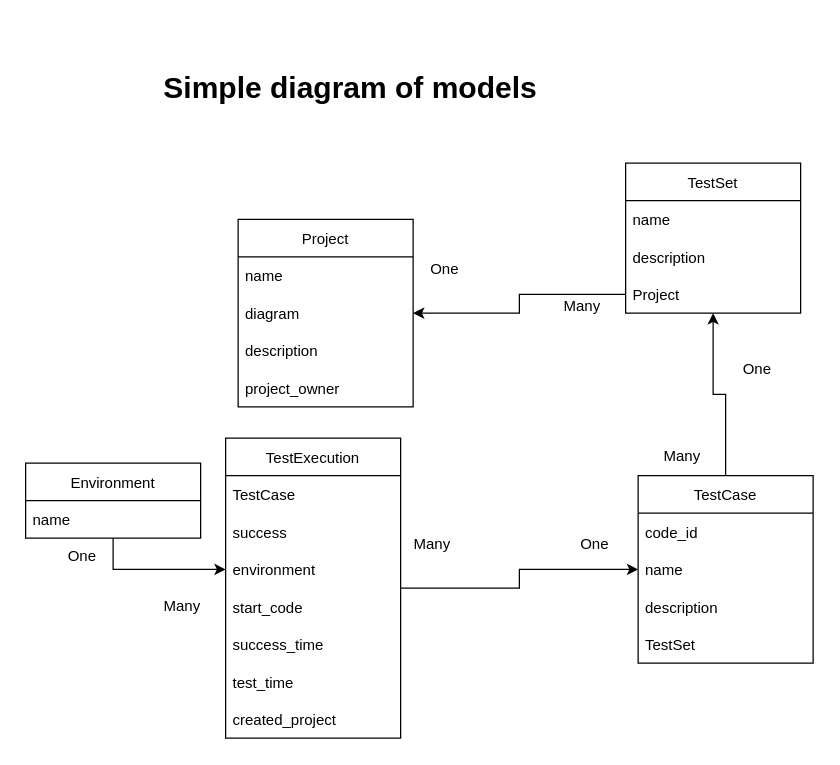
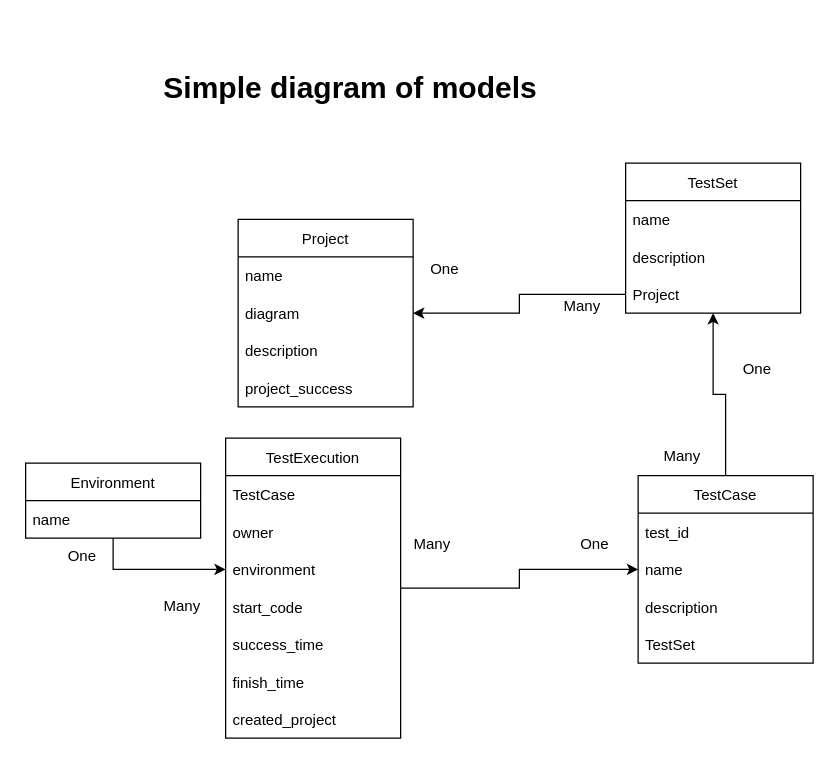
node "project_owner": label "project_owner" -> "project_success"
node "success": label "success" -> "owner"
node "code_id": label "code_id" -> "test_id"
node "test_time": label "test_time" -> "finish_time"
